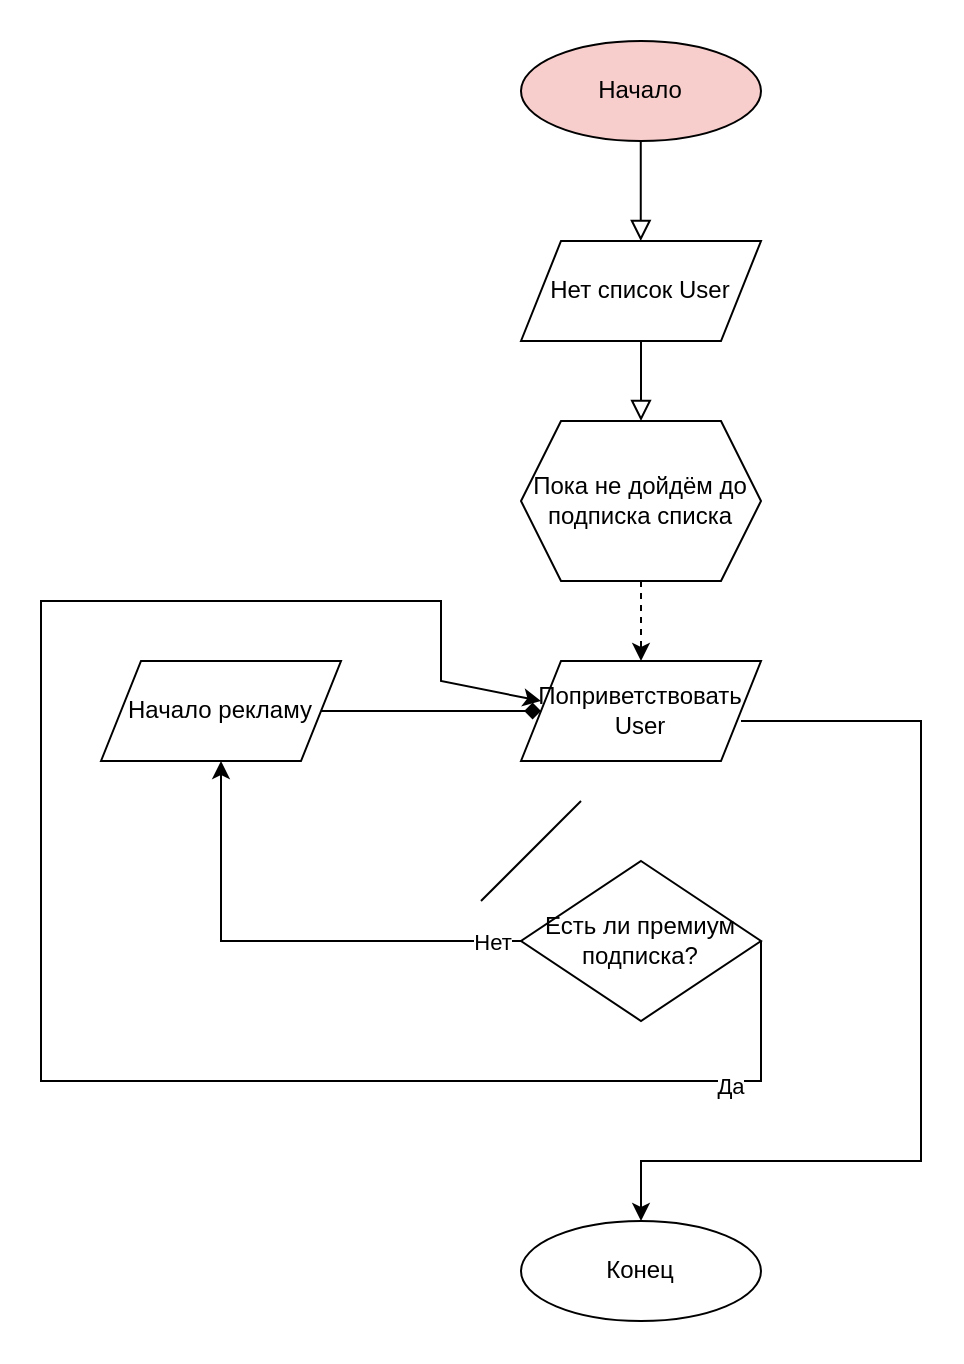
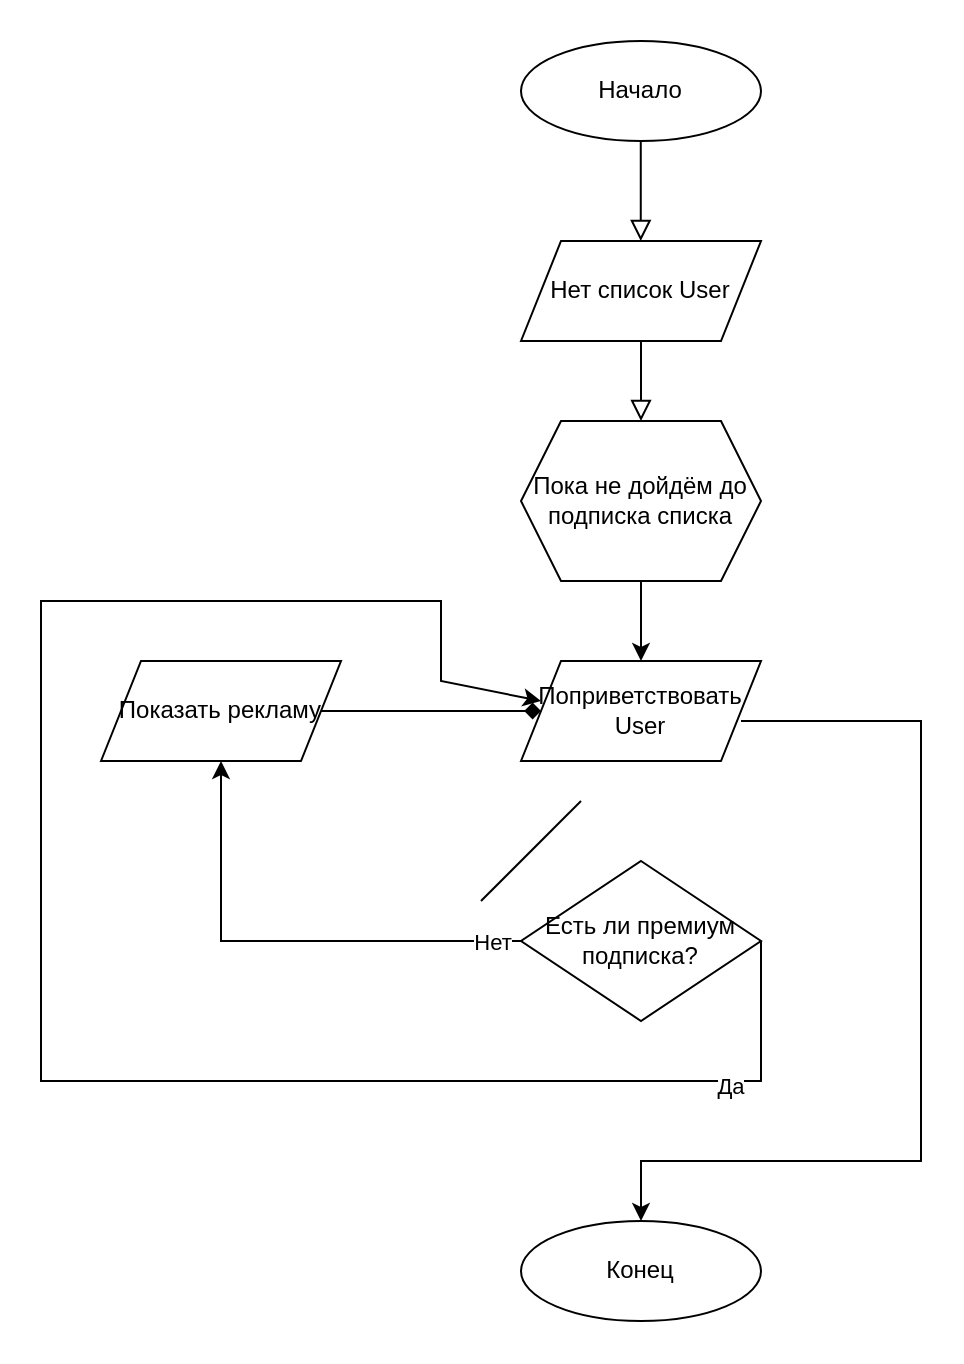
node "Начало": fillcolor #f8cecc -> #ffffff
edge "Пока не дойдём до подписка списка" -> "Поприветствовать User": style dashed -> solid
node "Начало рекламу": label "Начало рекламу" -> "Показать рекламу"
